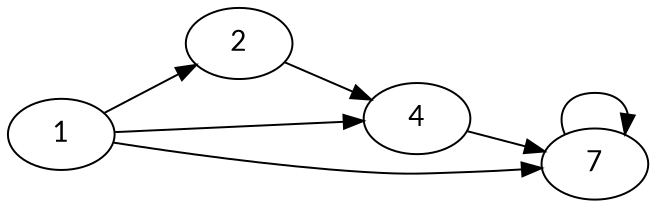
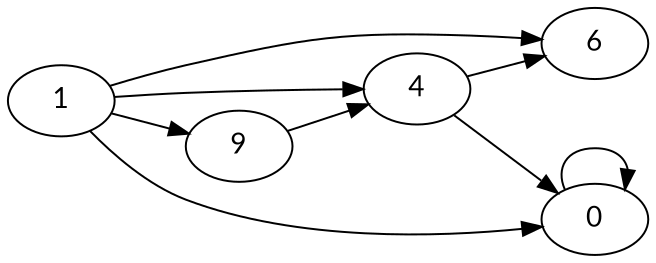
node "2": label "2" -> "9"
node "6": added
node "7": label "7" -> "0"
